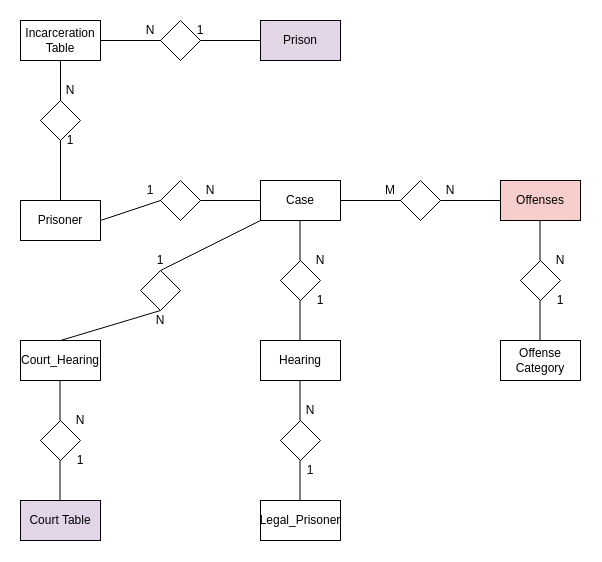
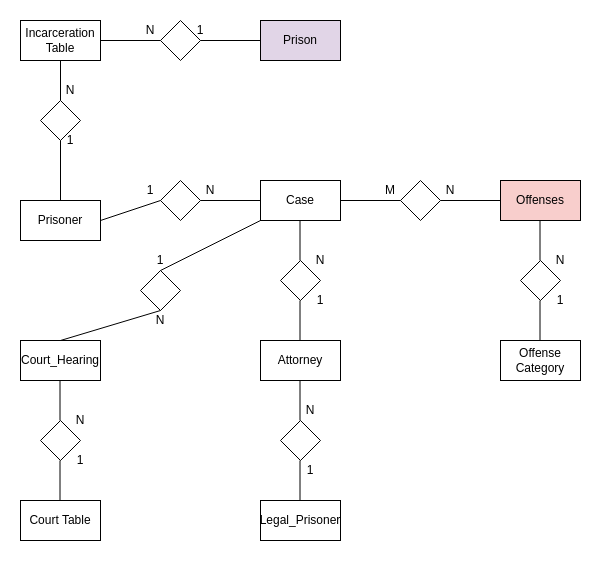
node "Hearing": label "Hearing" -> "Attorney"
node "Court Table": fillcolor #e1d5e7 -> #ffffff
